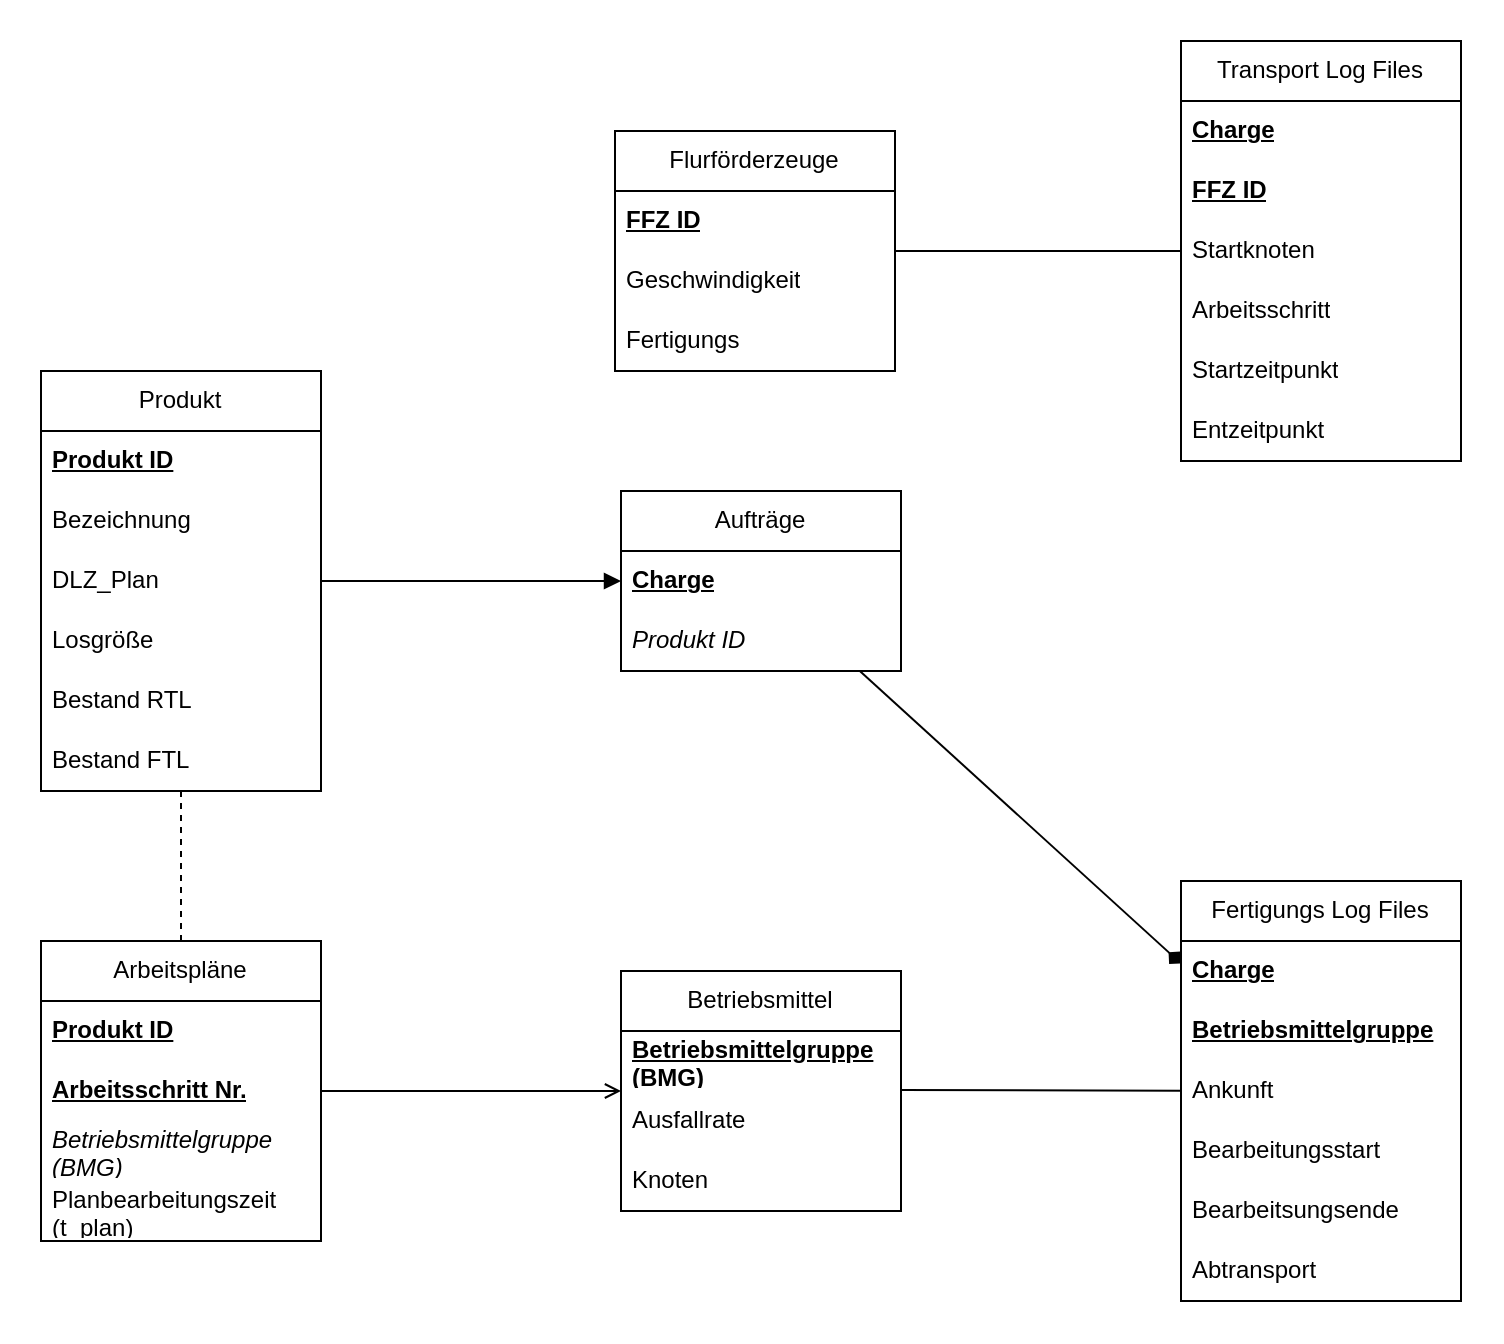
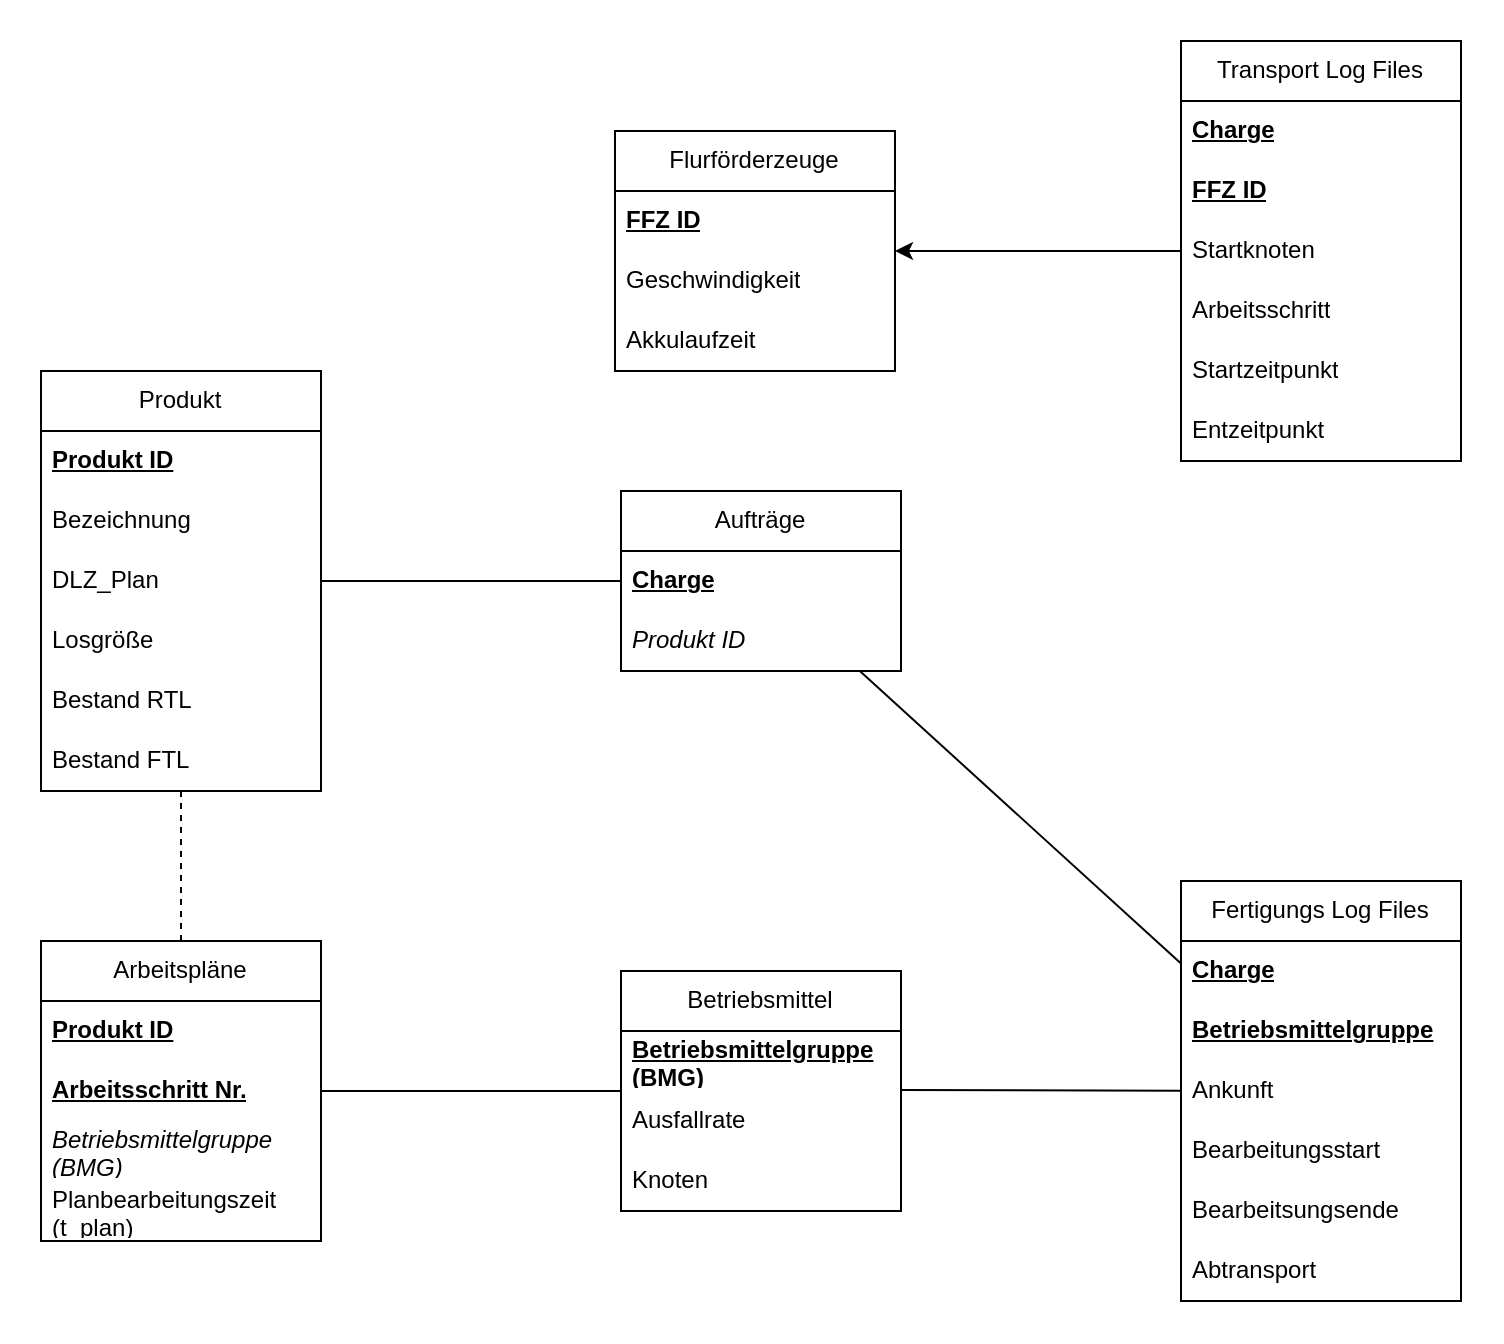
edge "Flurförderzeuge" -- "Transport Log Files": arrowhead none -> classic
node "Fertigungs": label "Fertigungs" -> "Akkulaufzeit"
edge "Produkt" -> "Aufträge": arrowhead block -> none
edge "Aufträge" -> "Fertigungs Log Files": arrowhead diamond -> none
edge "Arbeitspläne" -> "Betriebsmittel": arrowhead open -> none
